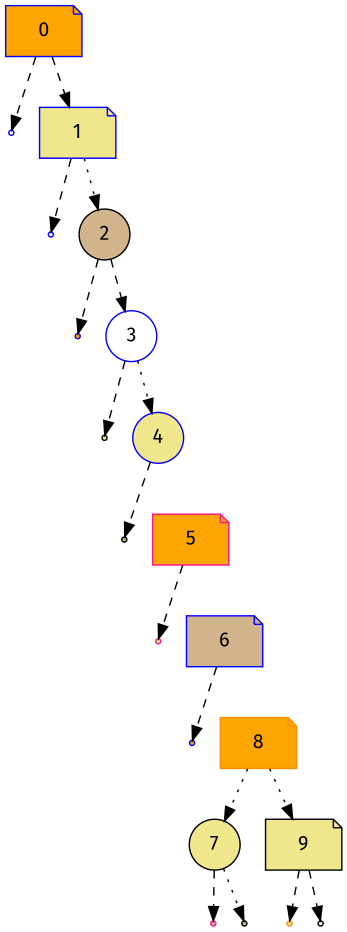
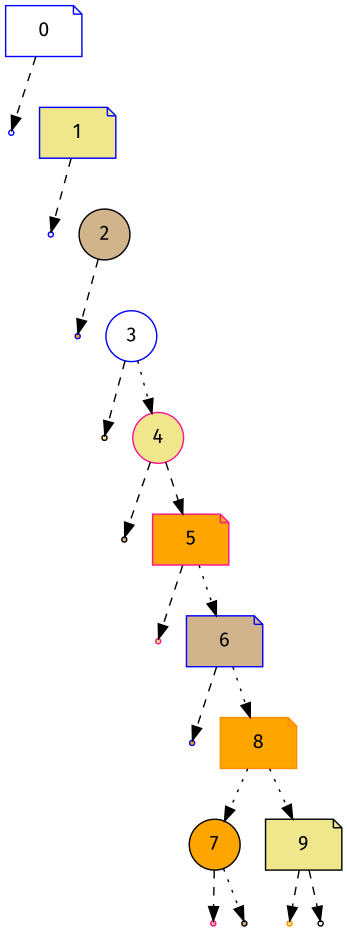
node "0": fillcolor orange -> white
edge "0" -> "1": removed
edge "1" -> "2": removed
edge "2" -> "3": removed
node "4": color blue -> deeppink
edge "4" -> "5": added
edge "5" -> "6": added
edge "6" -> "8": added
node "7": fillcolor khaki -> orange
